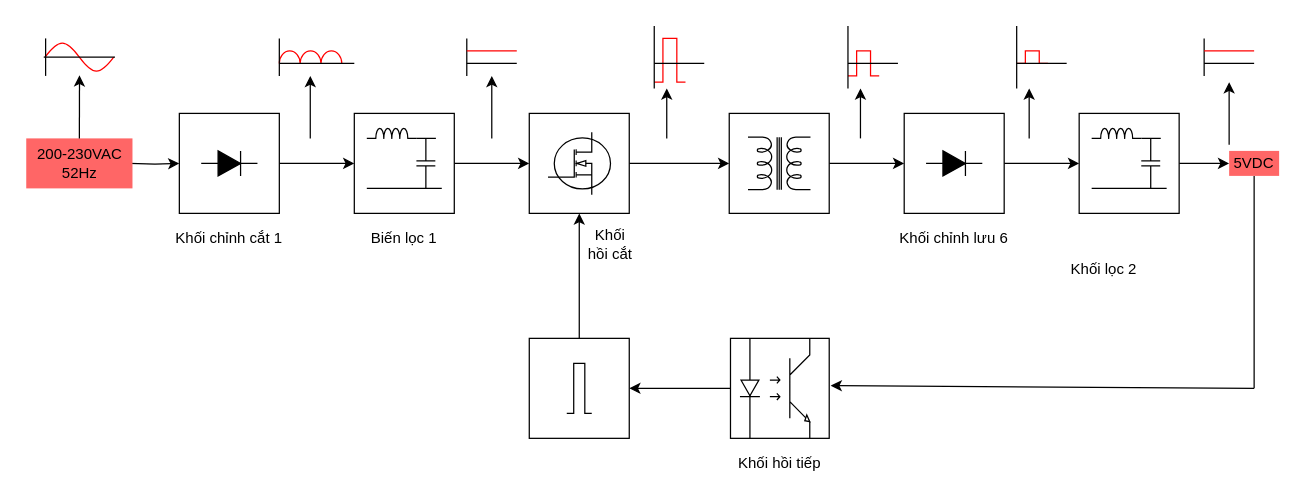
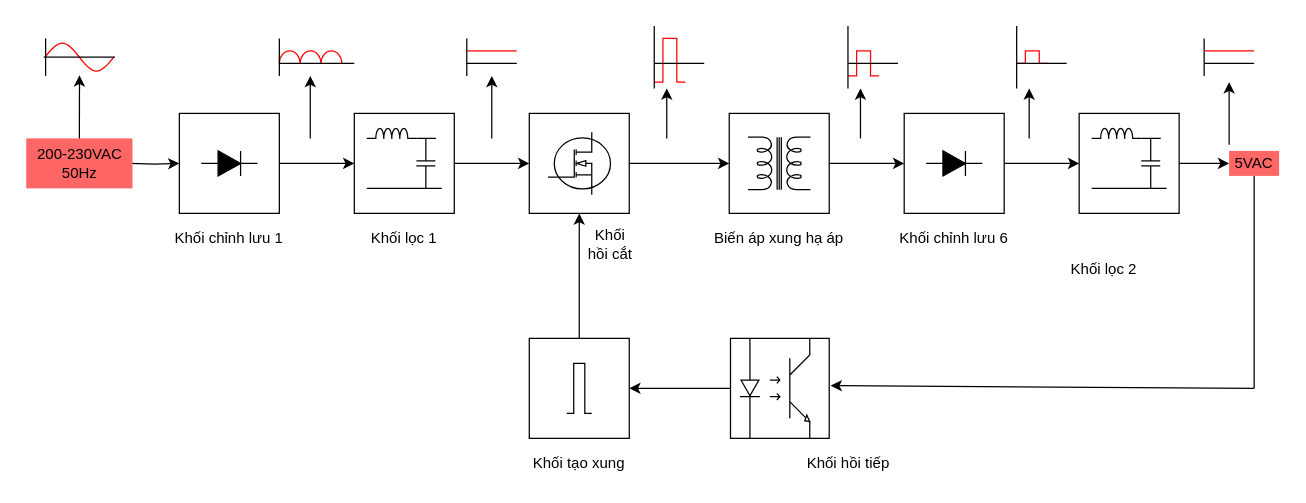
node "200-230VAC 52Hz": label "200-230VAC 52Hz" -> "200-230VAC 50Hz"
node "5VDC": label "5VDC" -> "5VAC"
node "Khối chỉnh cắt 1": label "Khối chỉnh cắt 1" -> "Khối chỉnh lưu 1"
node "Biến lọc 1": label "Biến lọc 1" -> "Khối lọc 1"
node "Biến áp xung hạ áp": added
node "Khối tạo xung": added
node "Khối hồi tiếp": moved (780, 463) -> (849, 463)
